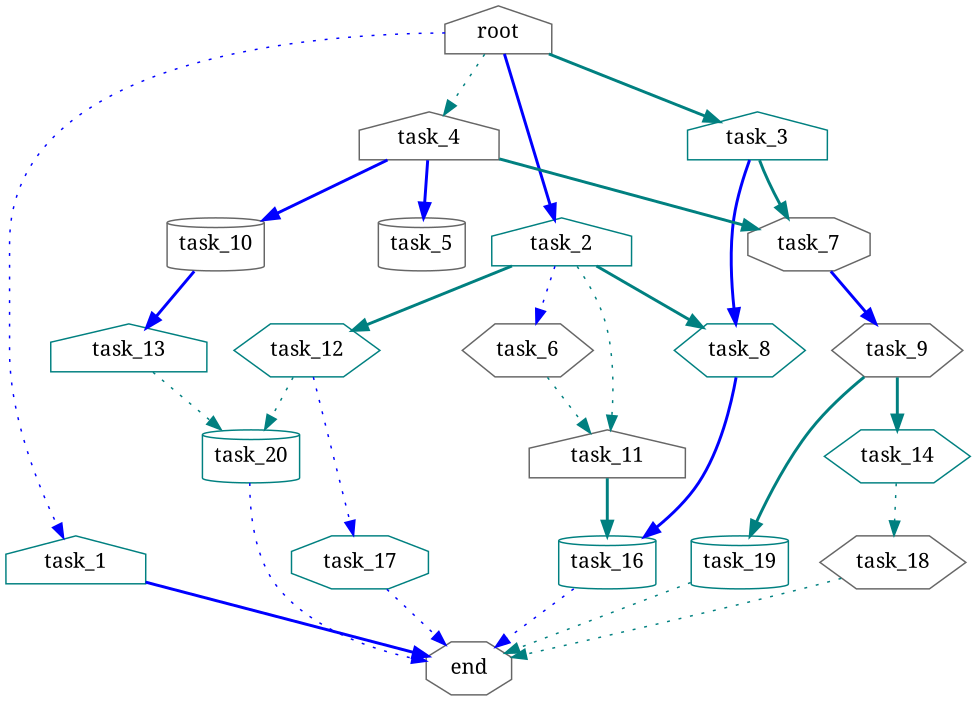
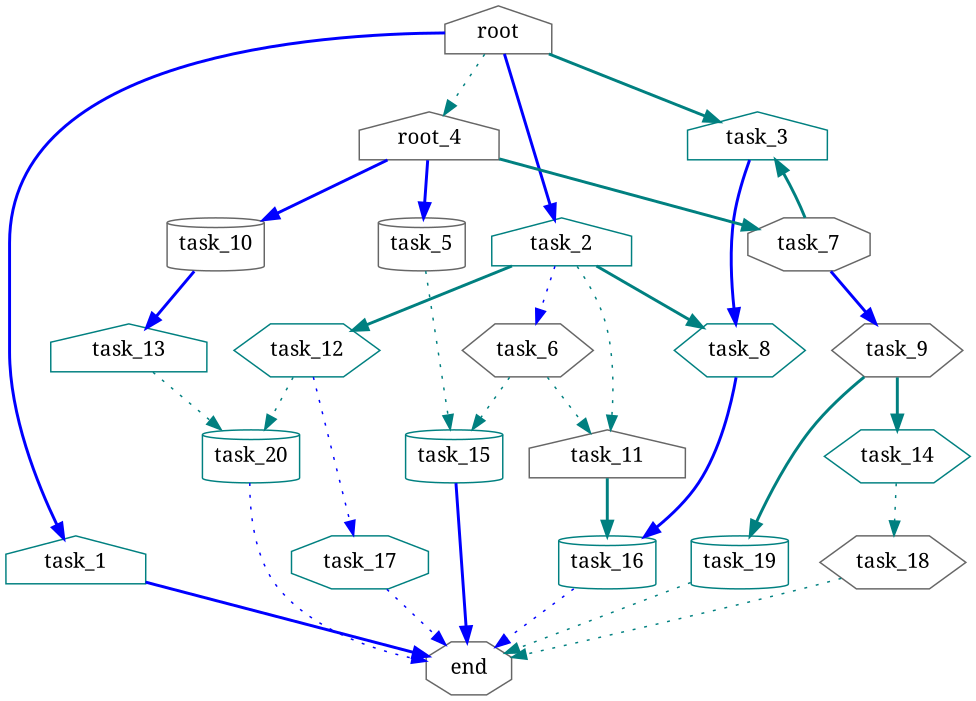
edge "root" -> "task_1": style dotted -> bold
node "task_4": label "task_4" -> "root_4"
edge "task_3" -> "task_7": reversed
node "task_15": added
